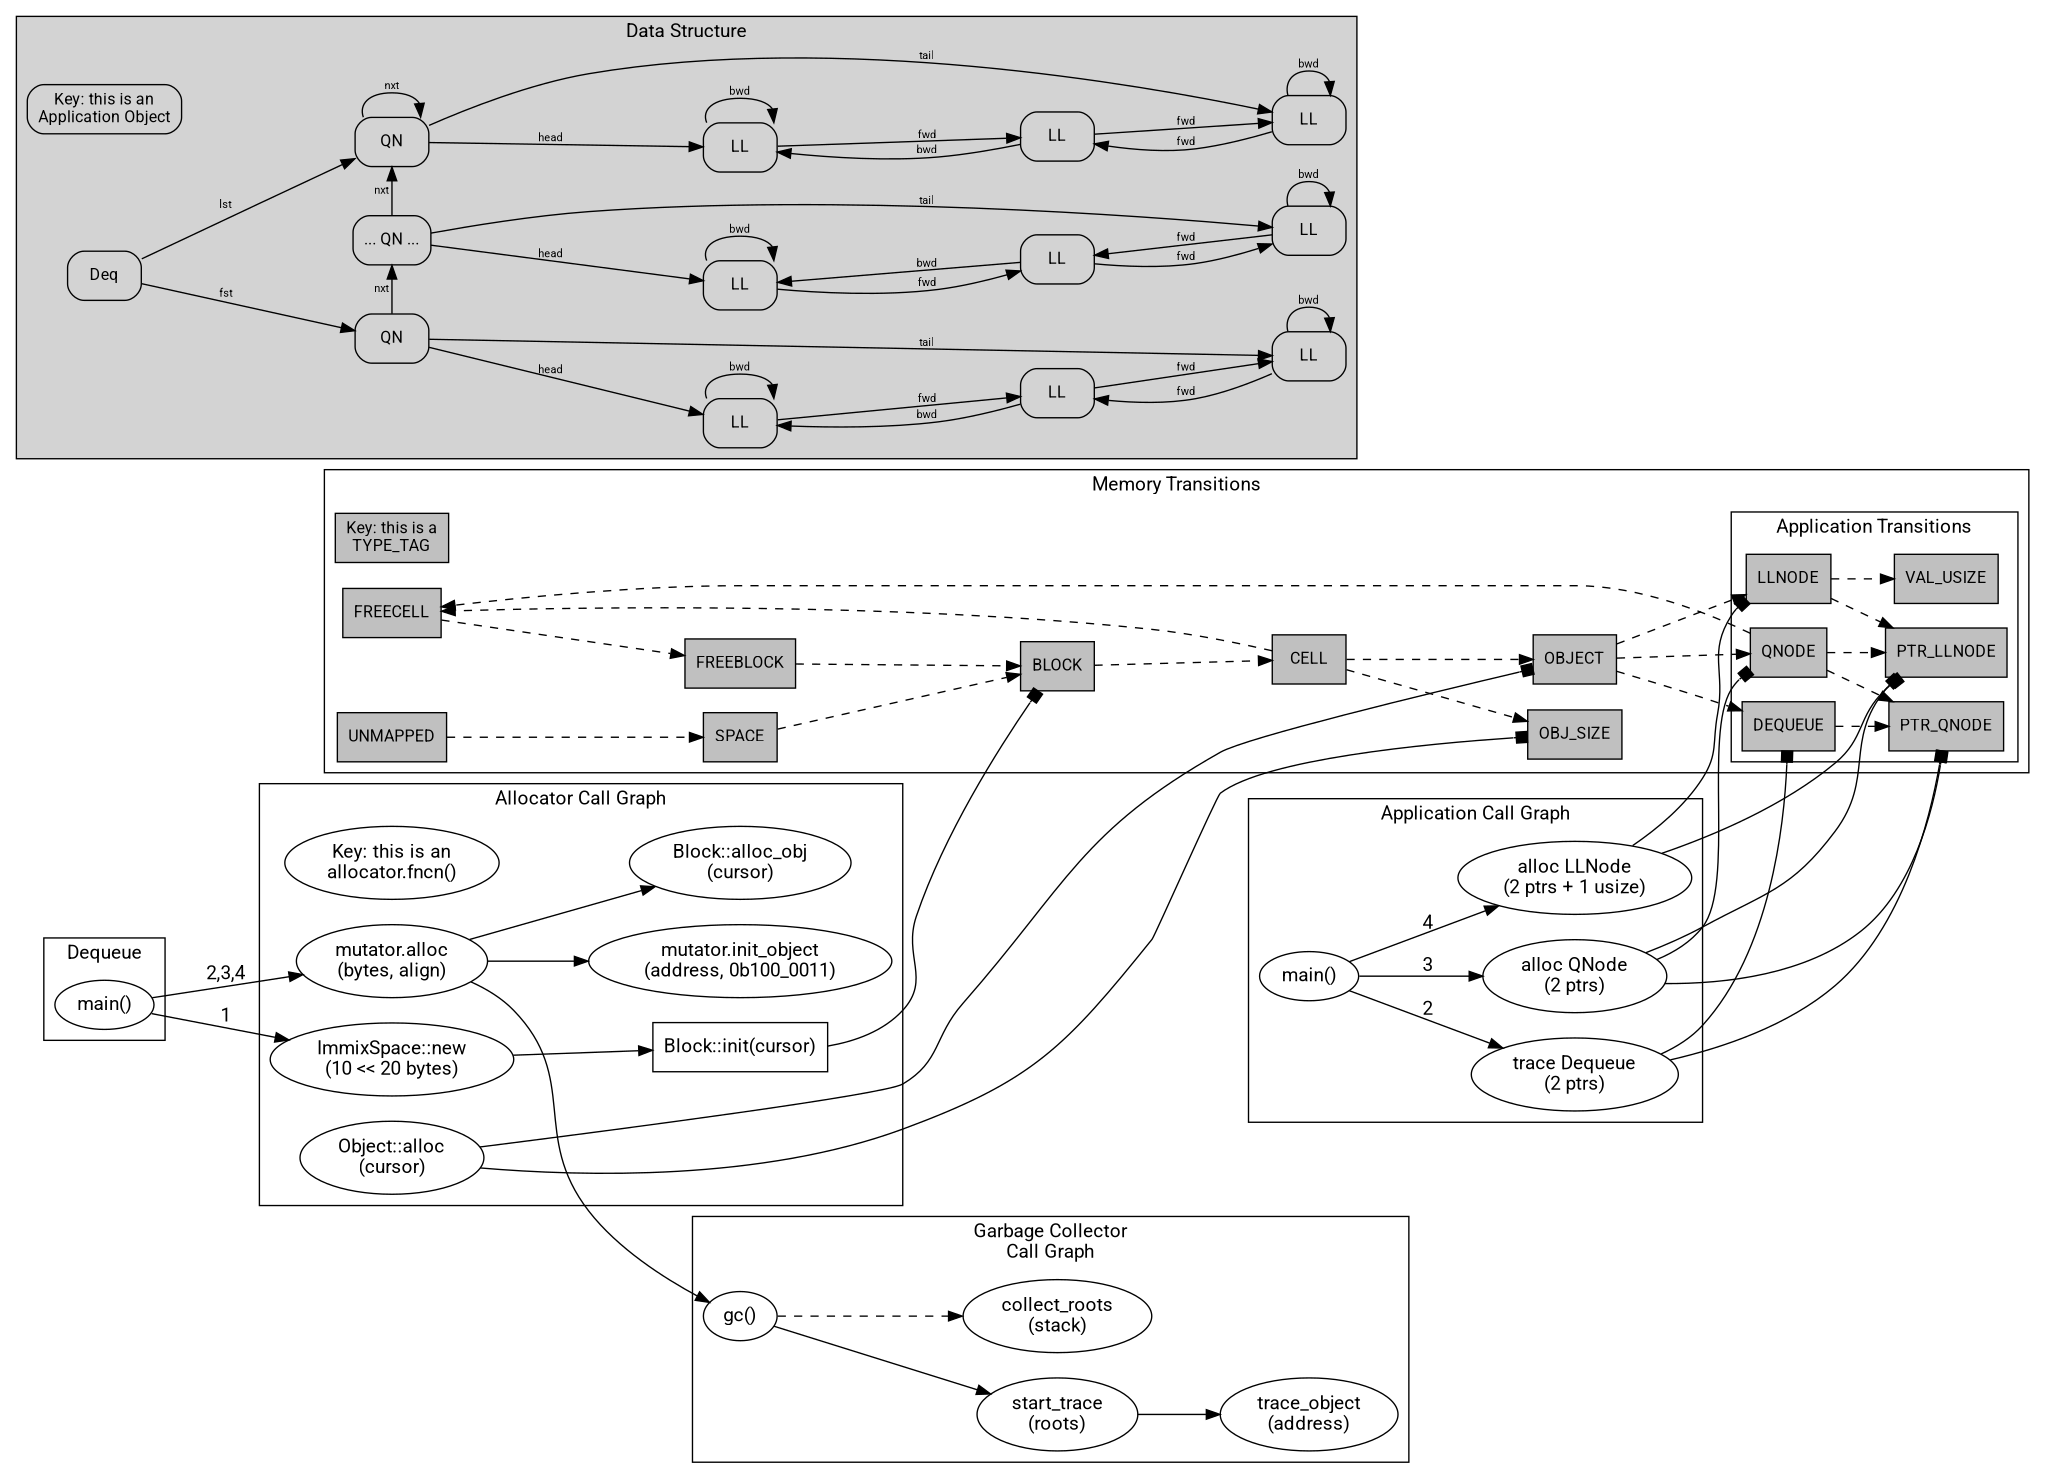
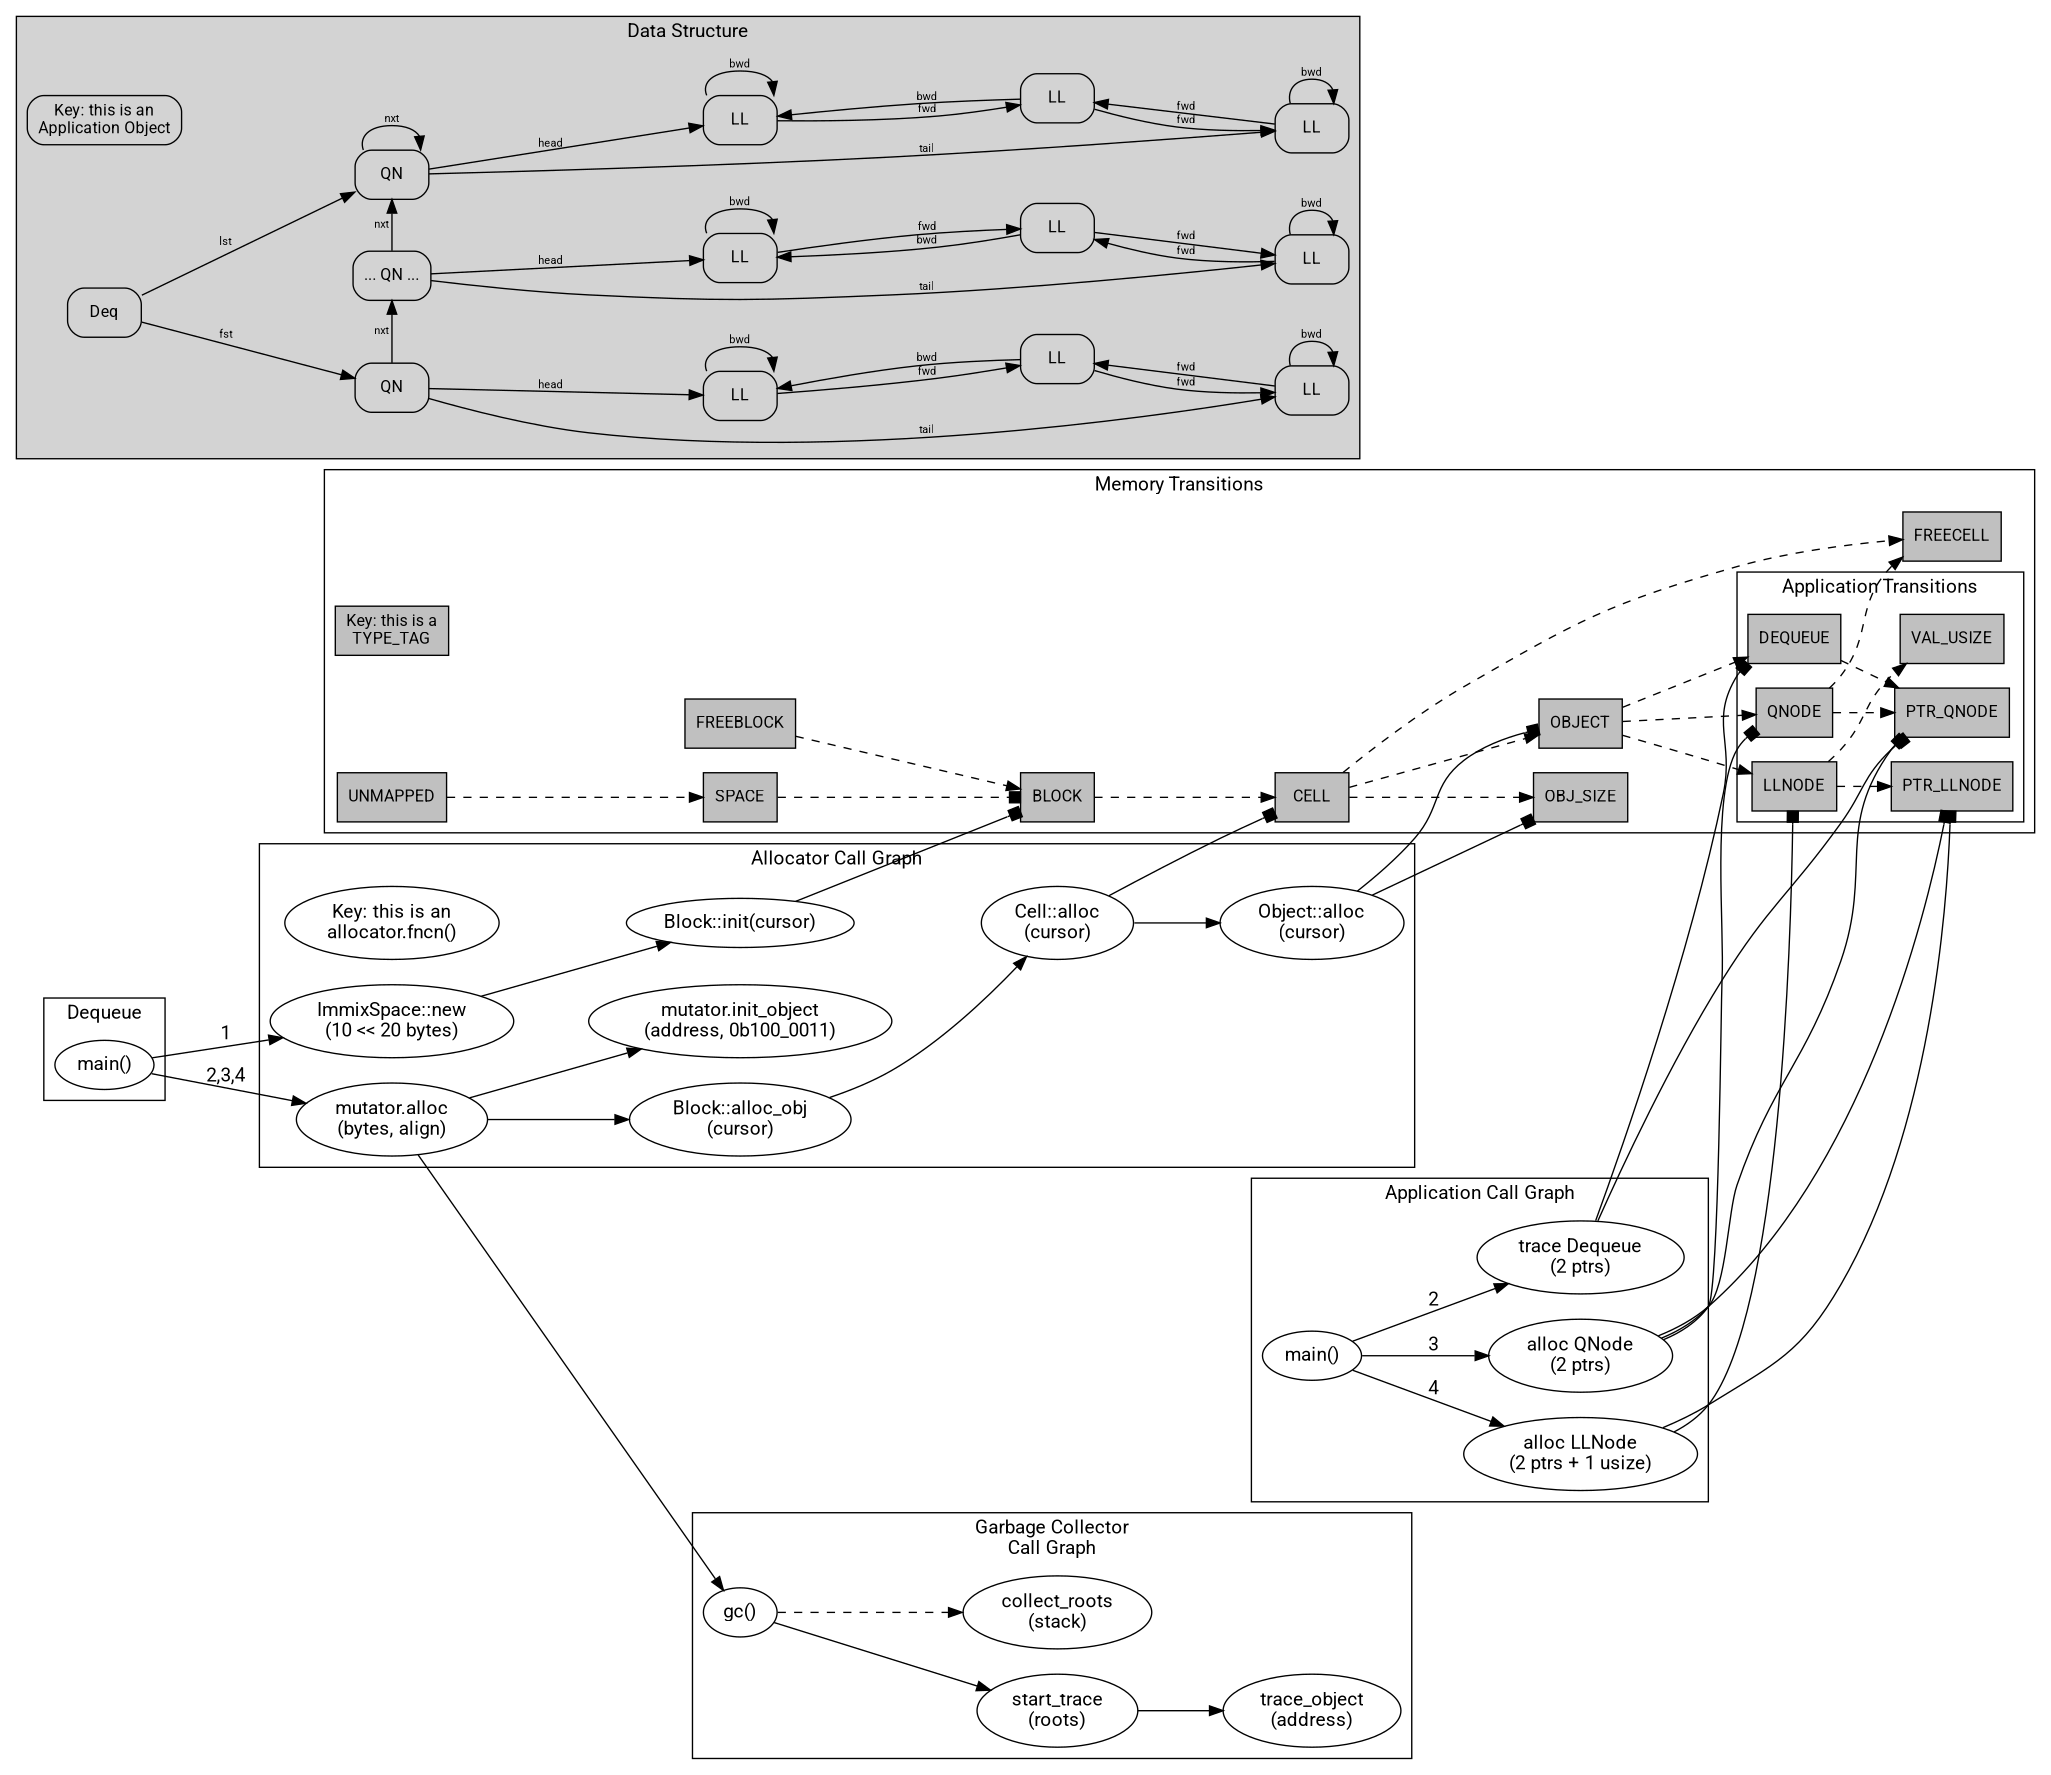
edge "FREECELL" -> "FREEBLOCK": removed
edge "QNODE" -> "PTR_LLNODE": removed
edge "SPACE" -> "BLOCK": arrowhead normal -> box
node "Cell::alloc (cursor)": added
node "Block::init(cursor)": shape box -> ellipse
